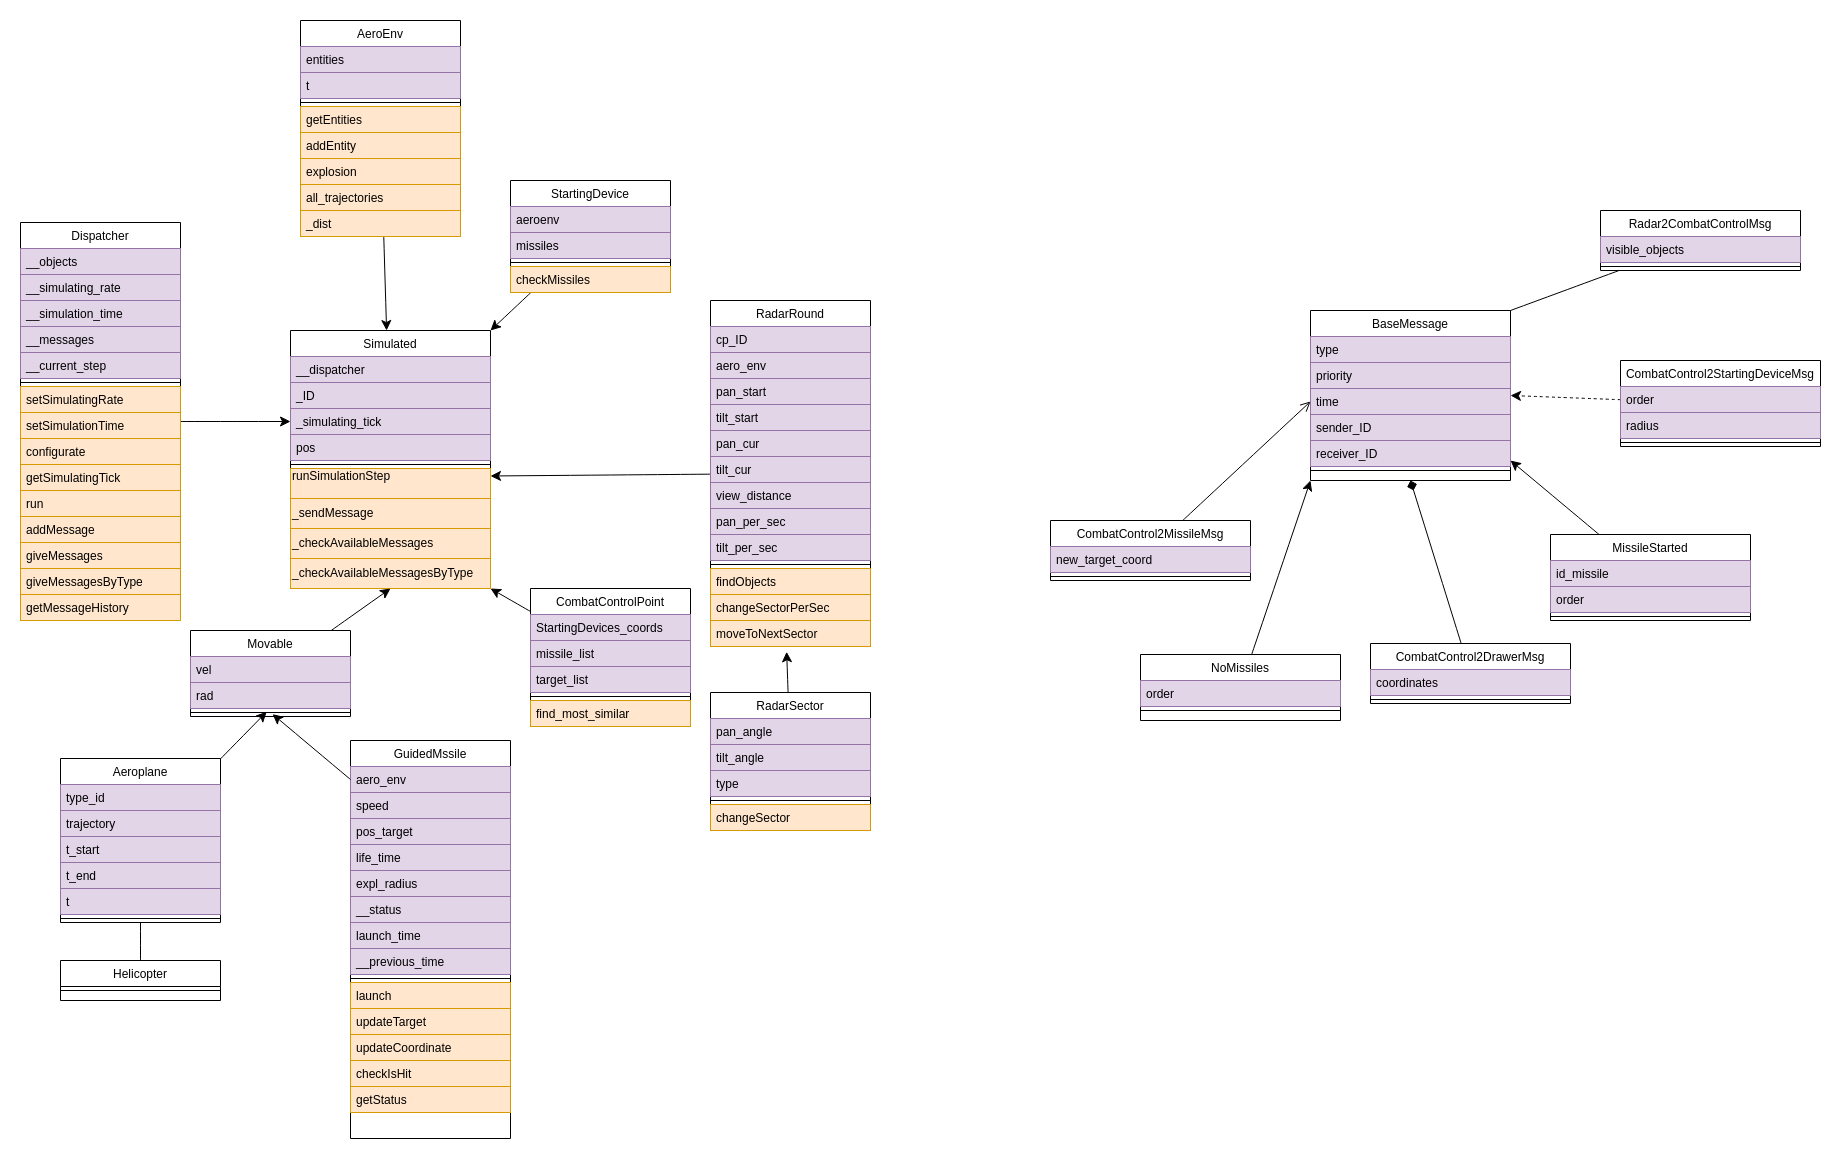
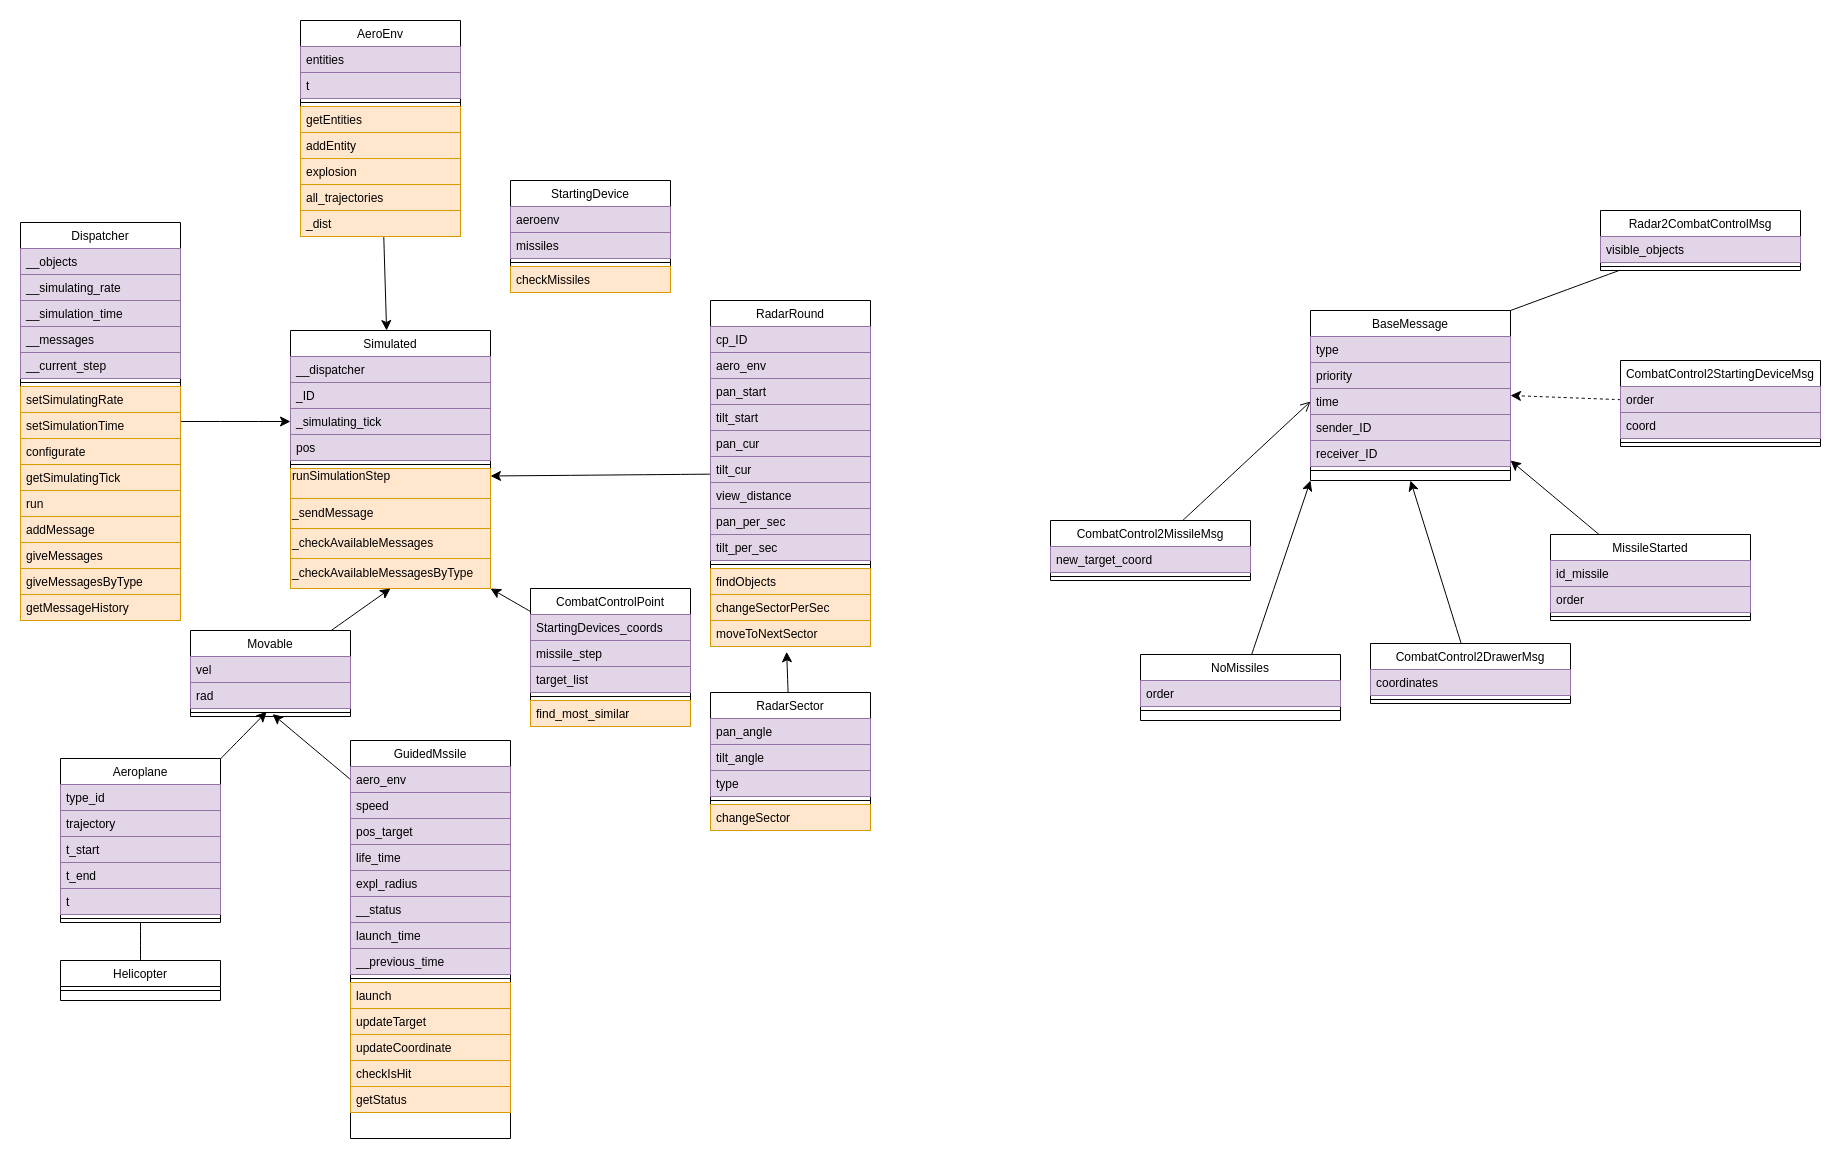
edge "StartingDevice" -> "Simulated": removed
node "radius": label "radius" -> "coord"
edge "CombatControl2DrawerMsg" -> "BaseMessage": arrowhead diamond -> classic
node "missile_list": label "missile_list" -> "missile_step"
